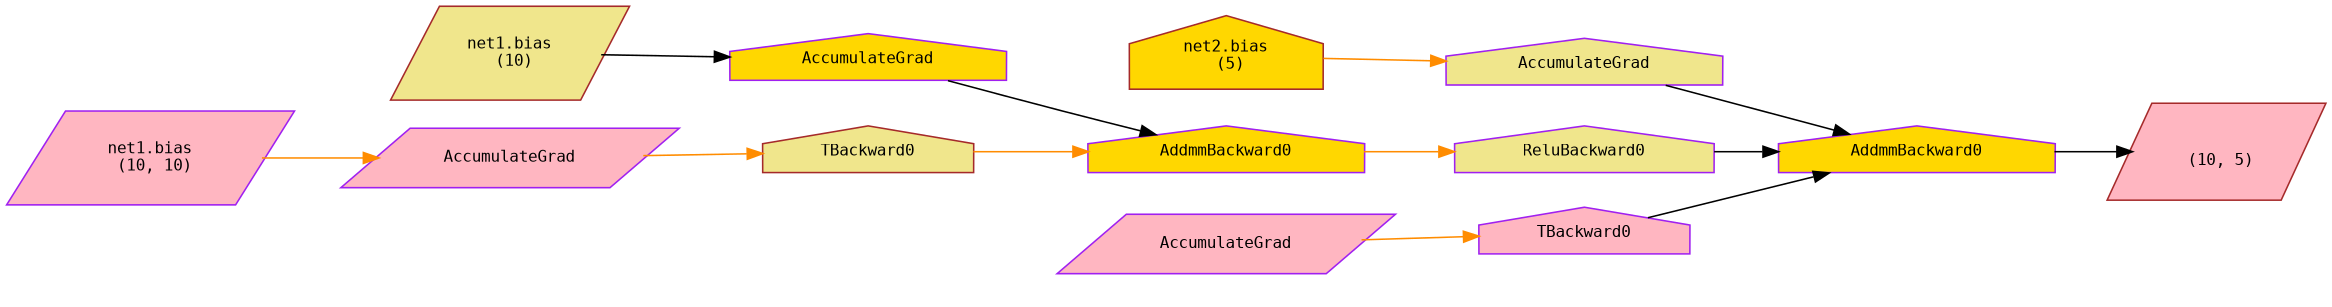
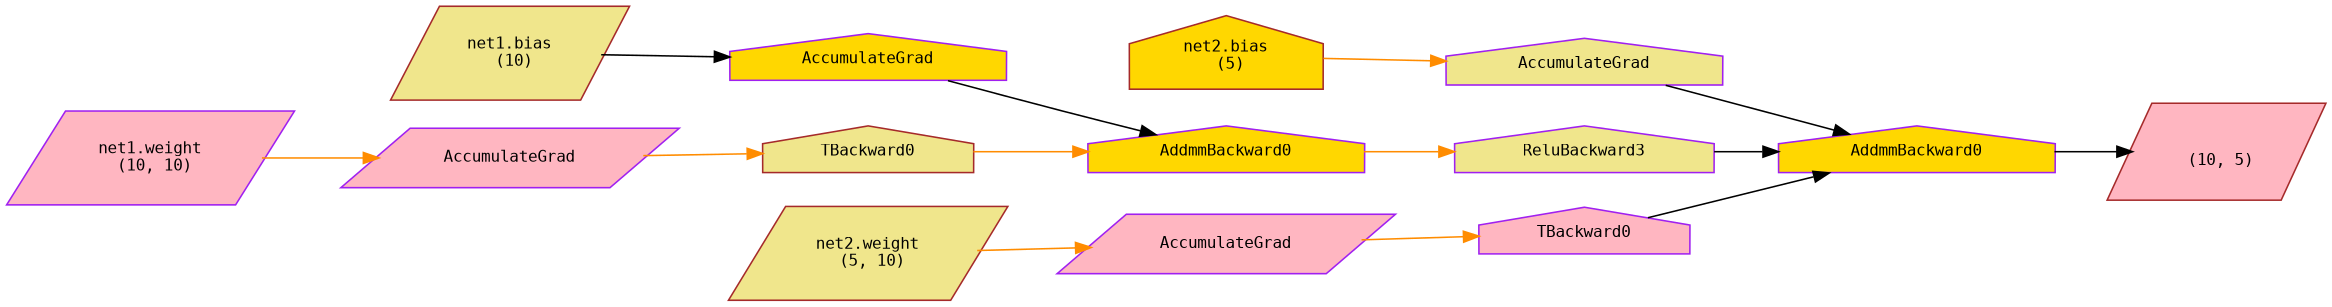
node "ReluBackward0": label "ReluBackward0" -> "ReluBackward3"
node "net1.bias (10, 10)": label "net1.bias (10, 10)" -> "net1.weight (10, 10)"
node "net2.weight (5, 10)": added
